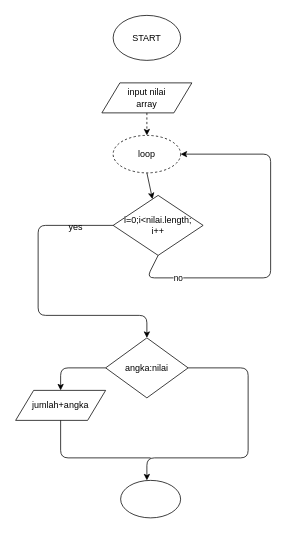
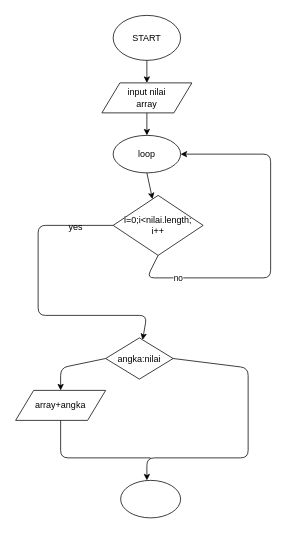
edge "START" -> "input nilai array": added
edge "input nilai array" -> "loop": style dashed -> solid
node "loop": style dashed -> solid
node "angka:nilai": size 83x60 -> 68x41
node "jumlah+angka": label "jumlah+angka" -> "array+angka"
